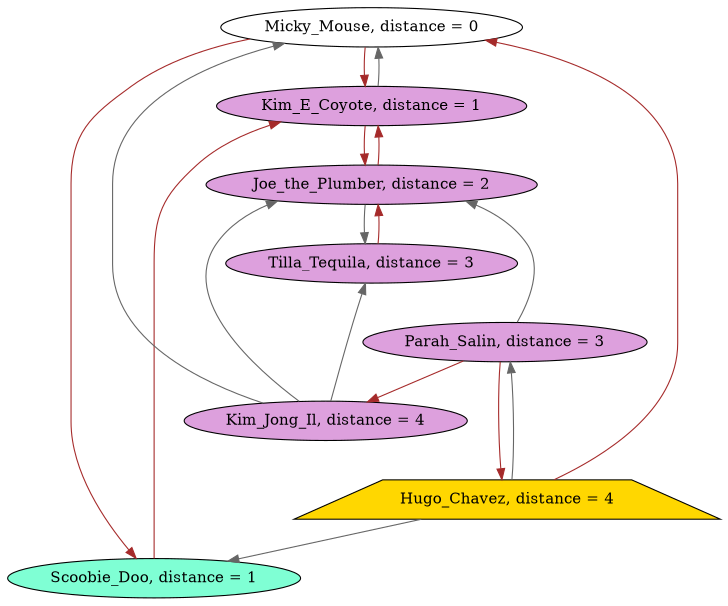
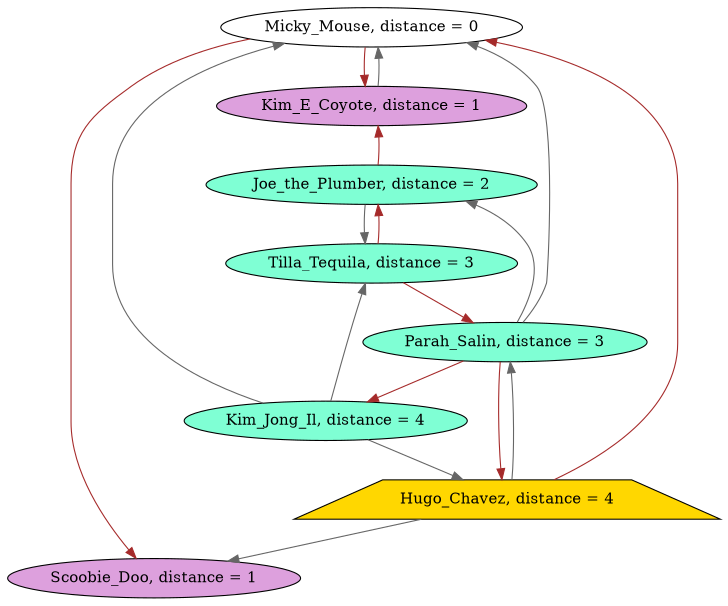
edge "Kim_E_Coyote, distance = 1" -> "Joe_the_Plumber, distance = 2": removed
edge "Parah_Salin, distance = 3" -> "Micky_Mouse, distance = 0": added
node "Joe_the_Plumber, distance = 2": fillcolor plum -> aquamarine
node "Tilla_Tequila, distance = 3": fillcolor plum -> aquamarine
edge "Tilla_Tequila, distance = 3" -> "Parah_Salin, distance = 3": added
edge "Kim_Jong_Il, distance = 4" -> "Joe_the_Plumber, distance = 2": now "Kim_Jong_Il, distance = 4" -> "Hugo_Chavez, distance = 4"
edge "Scoobie_Doo, distance = 1" -> "Kim_E_Coyote, distance = 1": removed
node "Parah_Salin, distance = 3": fillcolor plum -> aquamarine
node "Kim_Jong_Il, distance = 4": fillcolor plum -> aquamarine
node "Scoobie_Doo, distance = 1": fillcolor aquamarine -> plum
